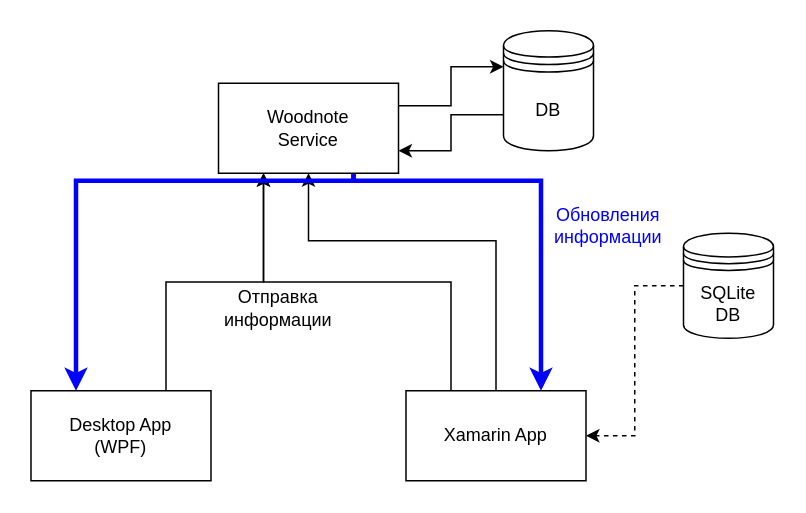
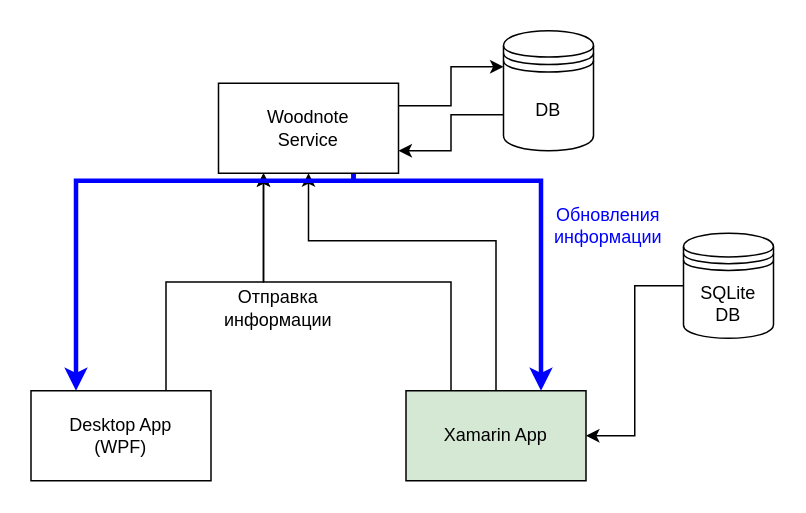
edge "SQLite DB" -> "Xamarin App": style dashed -> solid
node "Xamarin App": fillcolor #ffffff -> #d5e8d4
